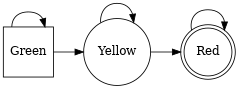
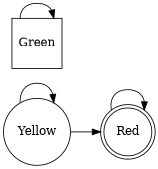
edge "Green" -> "Yellow": removed
